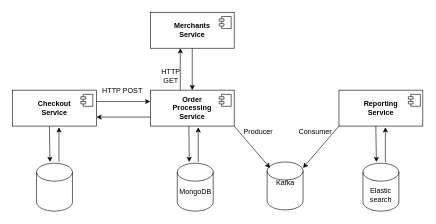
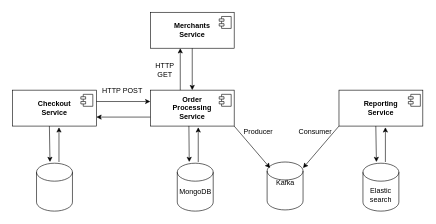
node "HTTP GET": moved (171, 77) -> (165, 71)
